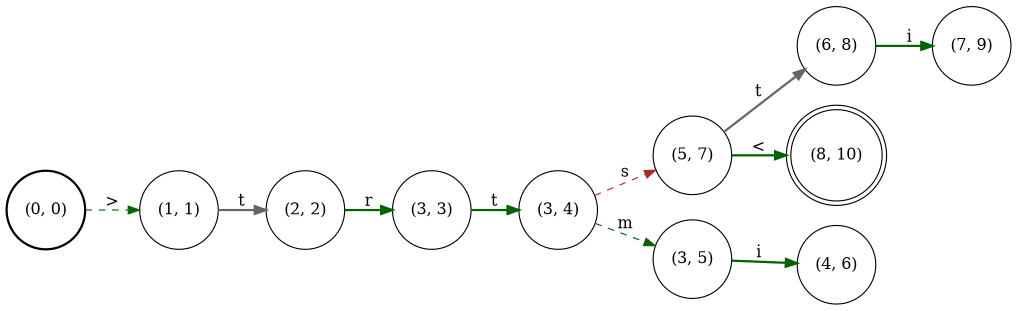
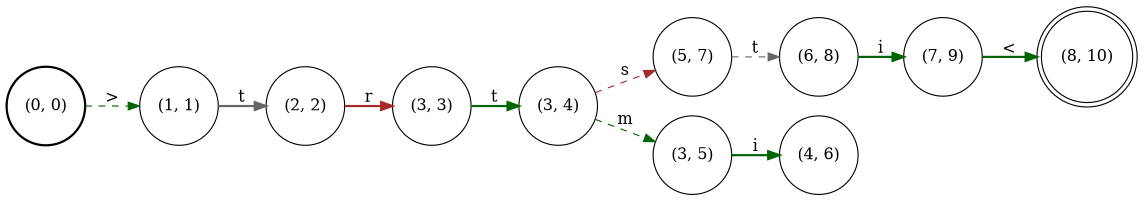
edge "(5, 7)" -> "(6, 8)": style bold -> dashed
edge "(5, 7)" -> "(8, 10)": now "(7, 9)" -> "(8, 10)"
edge "(2, 2)" -> "(3, 3)": color darkgreen -> brown
